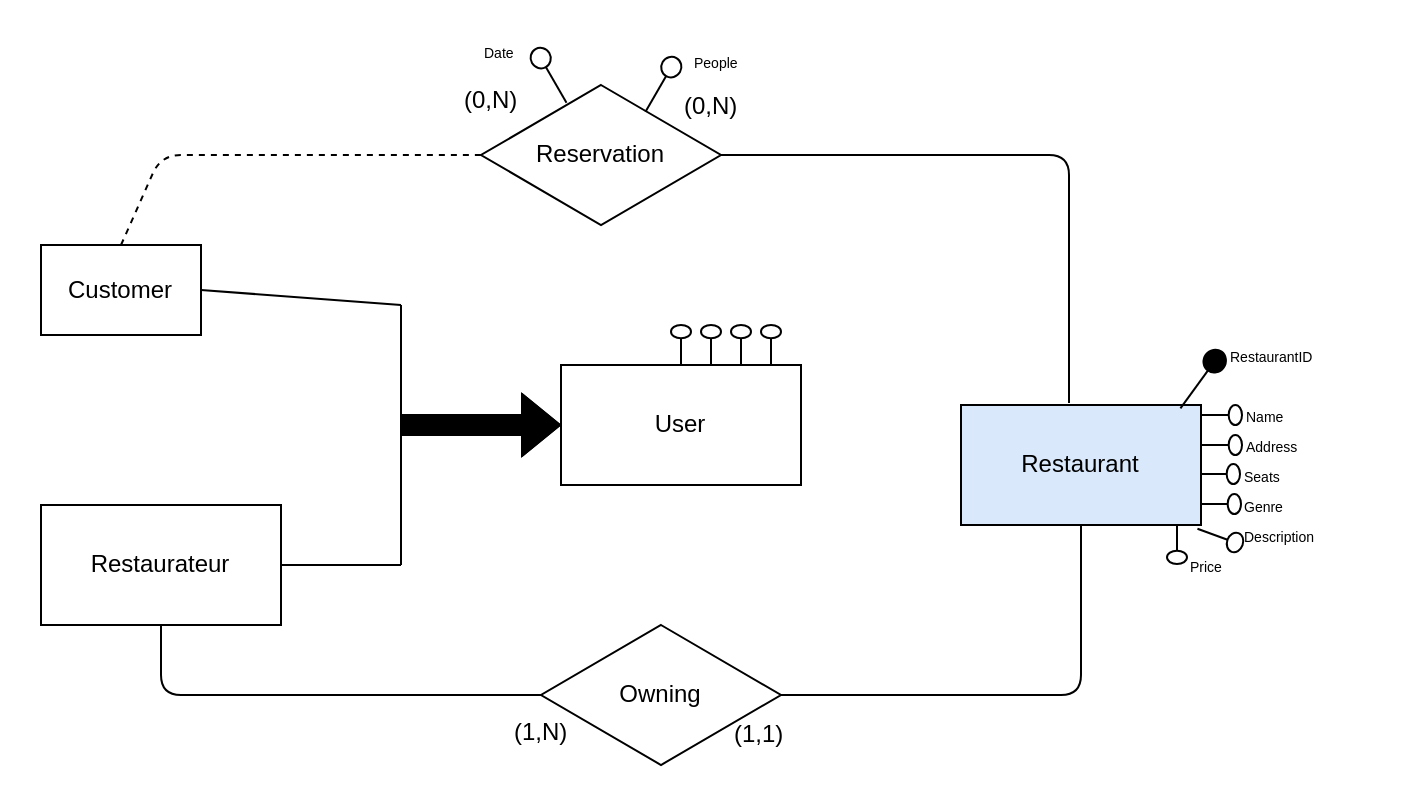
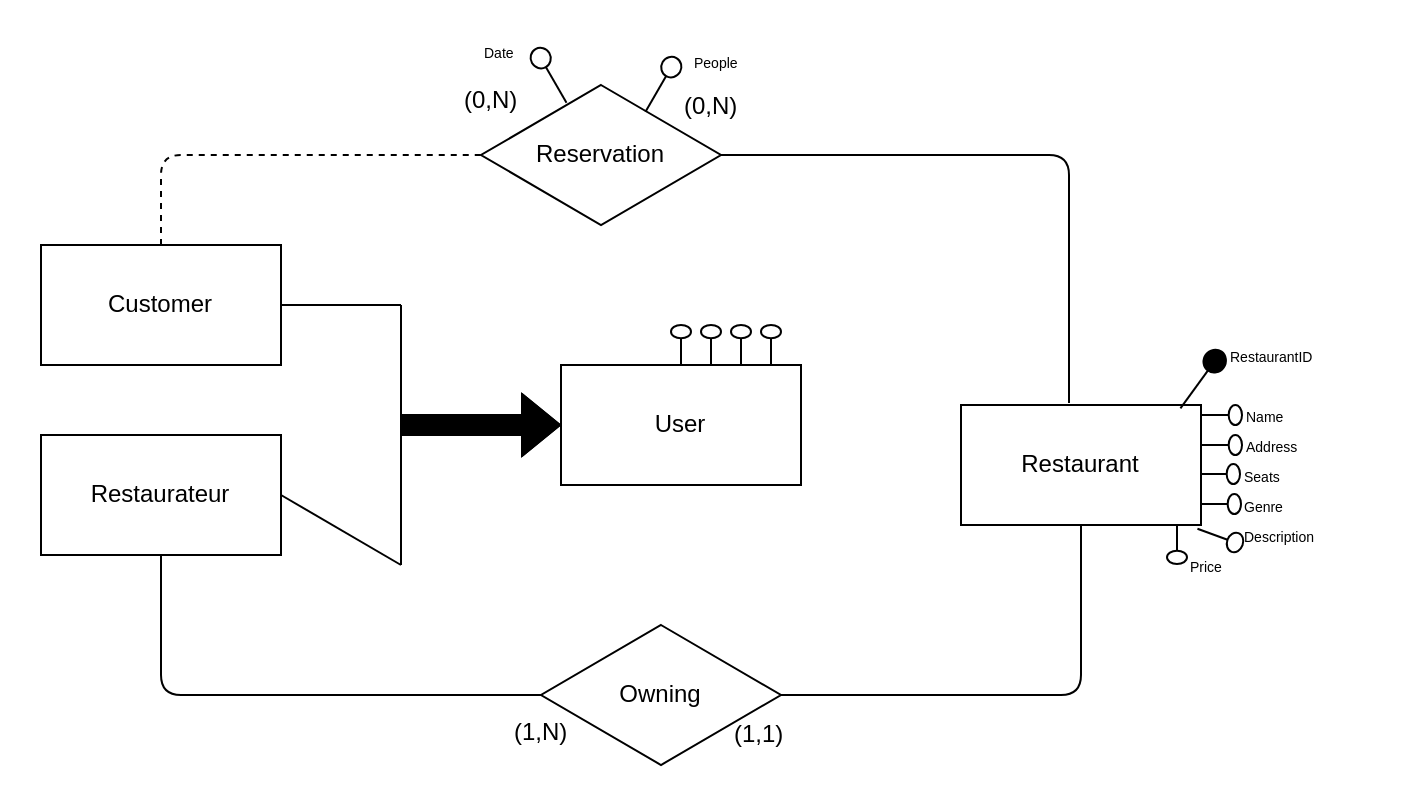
node "Customer": size 160x90 -> 240x120
node "Restaurant": fillcolor #dae8fc -> #ffffff
node "Restaurateur": moved (161, 565) -> (161, 495)
